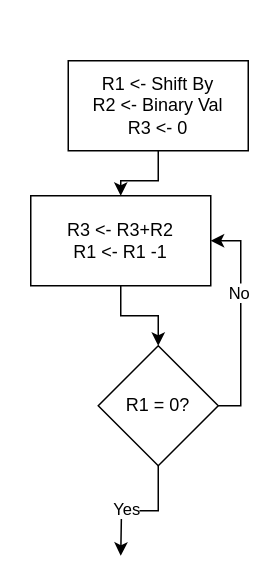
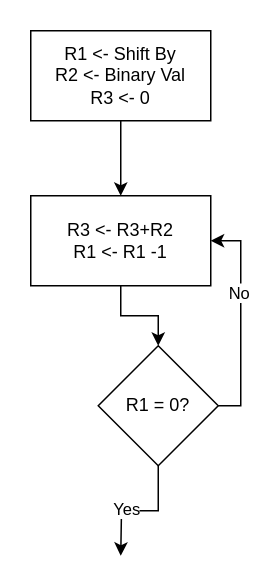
node "R1 <- Shift By R2 <- Binary Val R3 <- 0": moved (158, 106) -> (121, 76)
